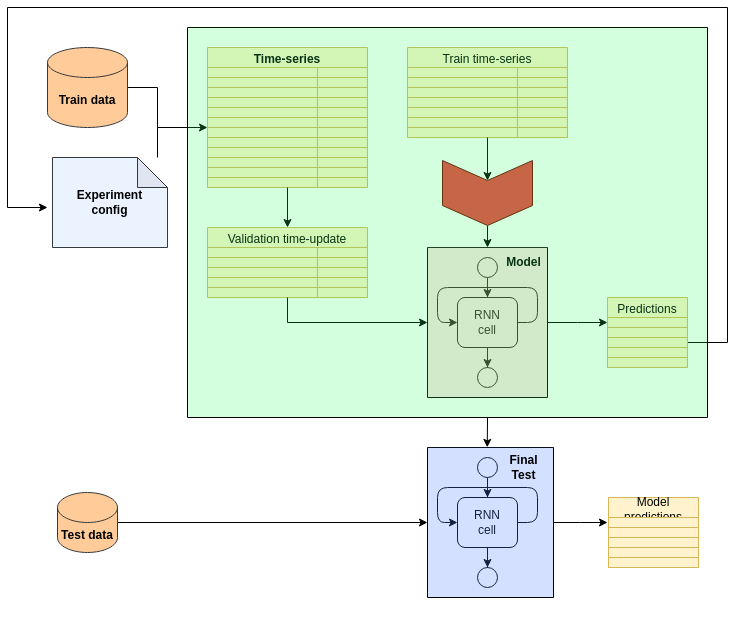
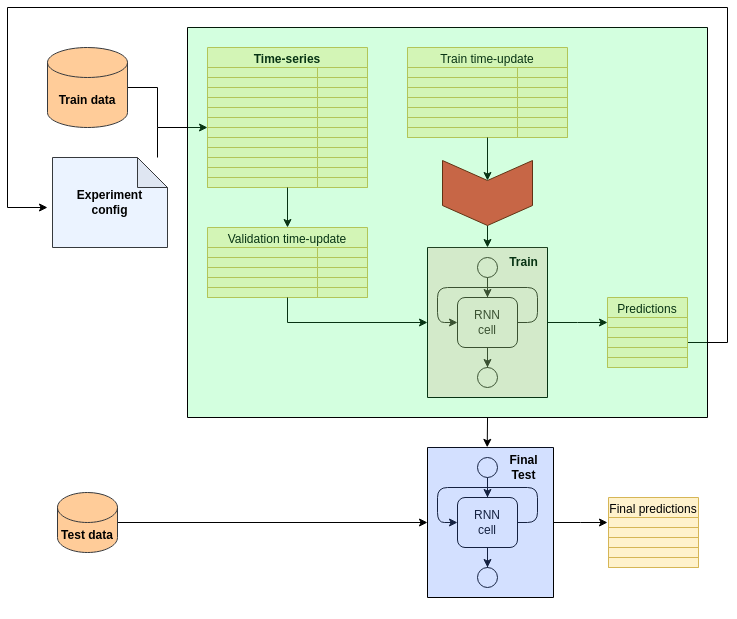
node "Train time-series": label "Train time-series" -> "Train time-update"
node "Model": label "Model" -> "Train"
node "Model predictions": label "Model predictions" -> "Final predictions"
